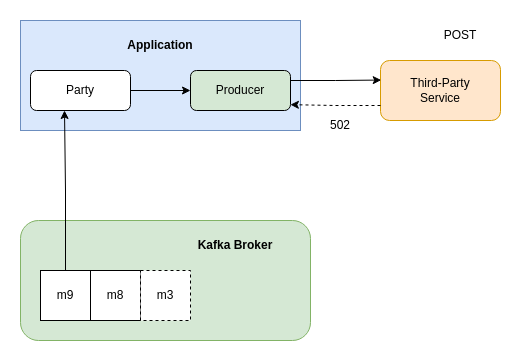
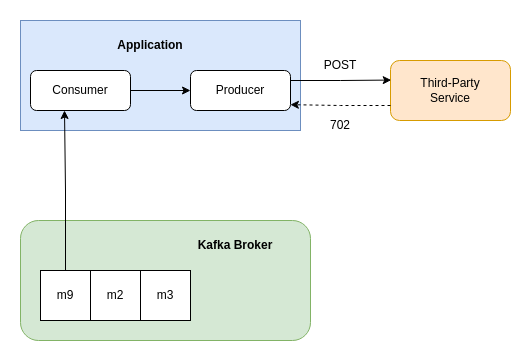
node "POST": moved (461, 36) -> (341, 66)
node "Application": moved (161, 46) -> (151, 46)
node "Party": label "Party" -> "Consumer"
node "Producer": fillcolor #d5e8d4 -> #ffffff
node "Third-Party Service": moved (441, 91) -> (451, 91)
node "502": label "502" -> "702"
node "m8": label "m8" -> "m2"
node "m3": style dashed -> solid
